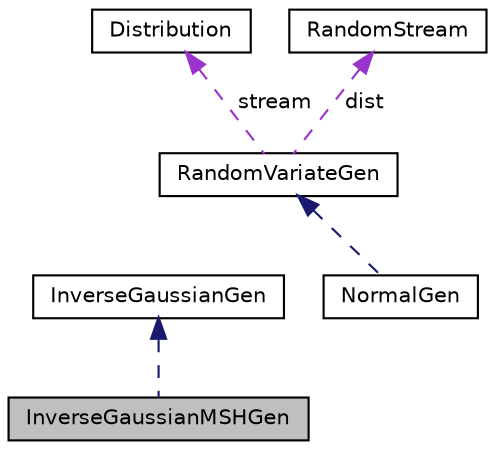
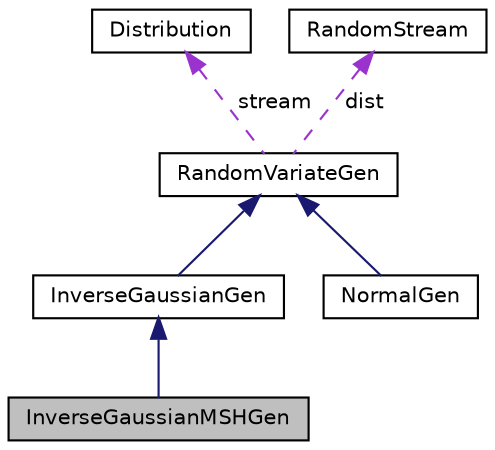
edge "InverseGaussianGen" -> "RandomVariateGen": added
edge "NormalGen" -> "RandomVariateGen": style dashed -> solid
edge "InverseGaussianMSHGen" -> "InverseGaussianGen": style dashed -> solid
